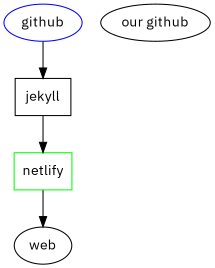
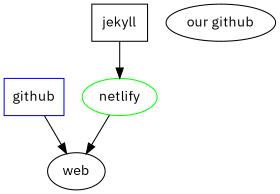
node "github": shape ellipse -> box
edge "github" -> "jekyll": now "github" -> "web"
node "netlify": shape box -> ellipse
